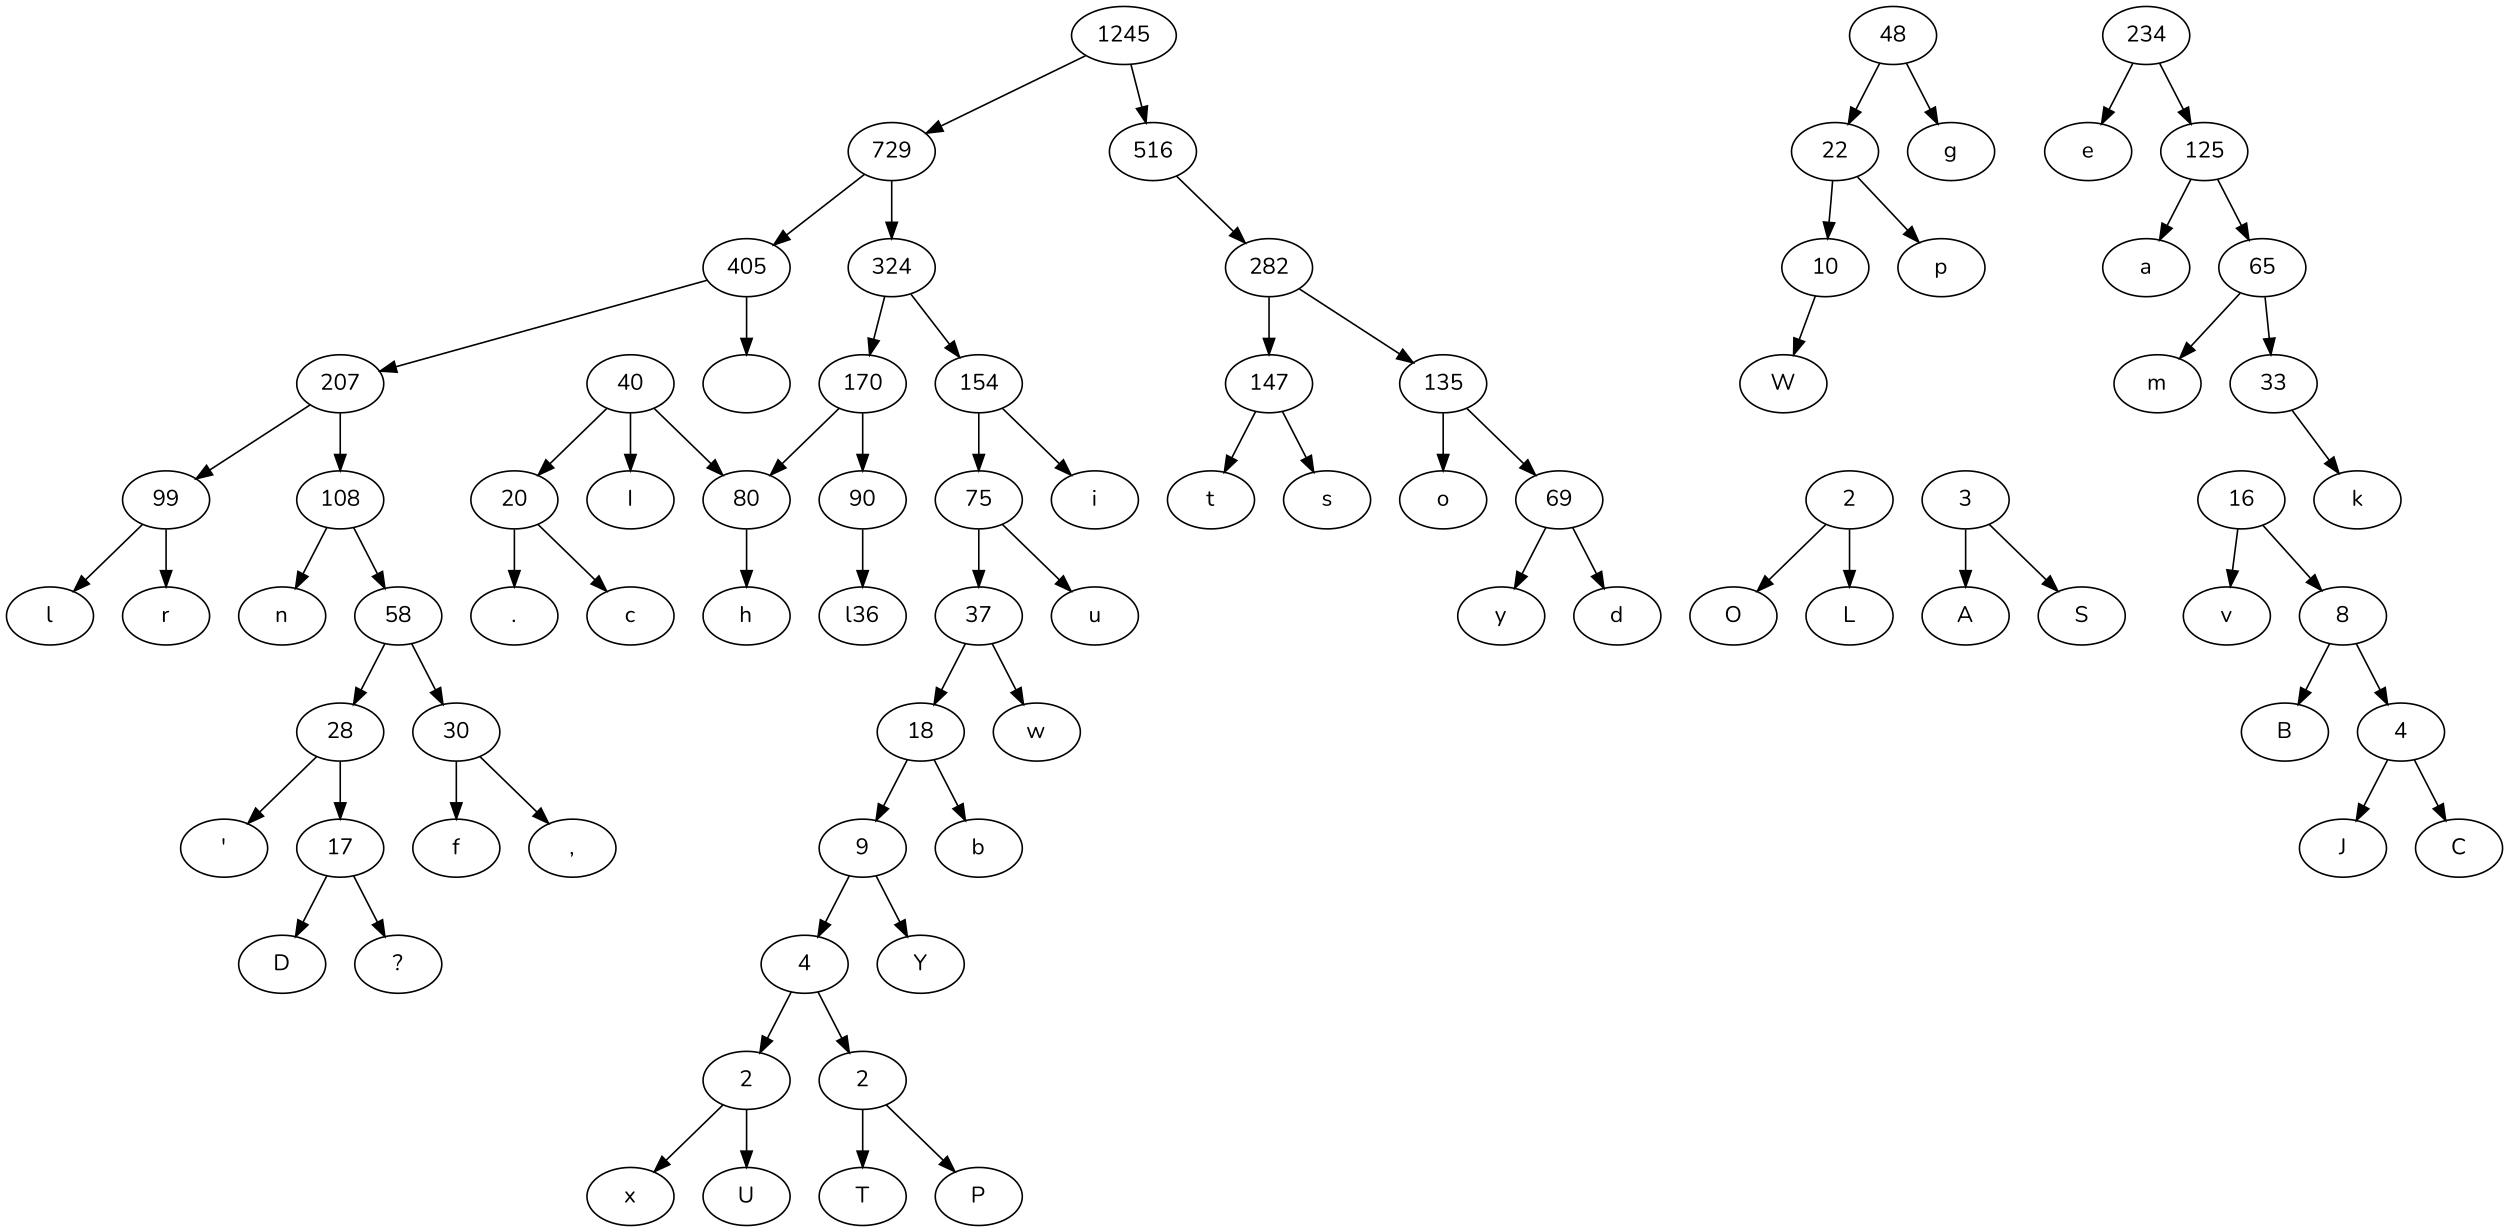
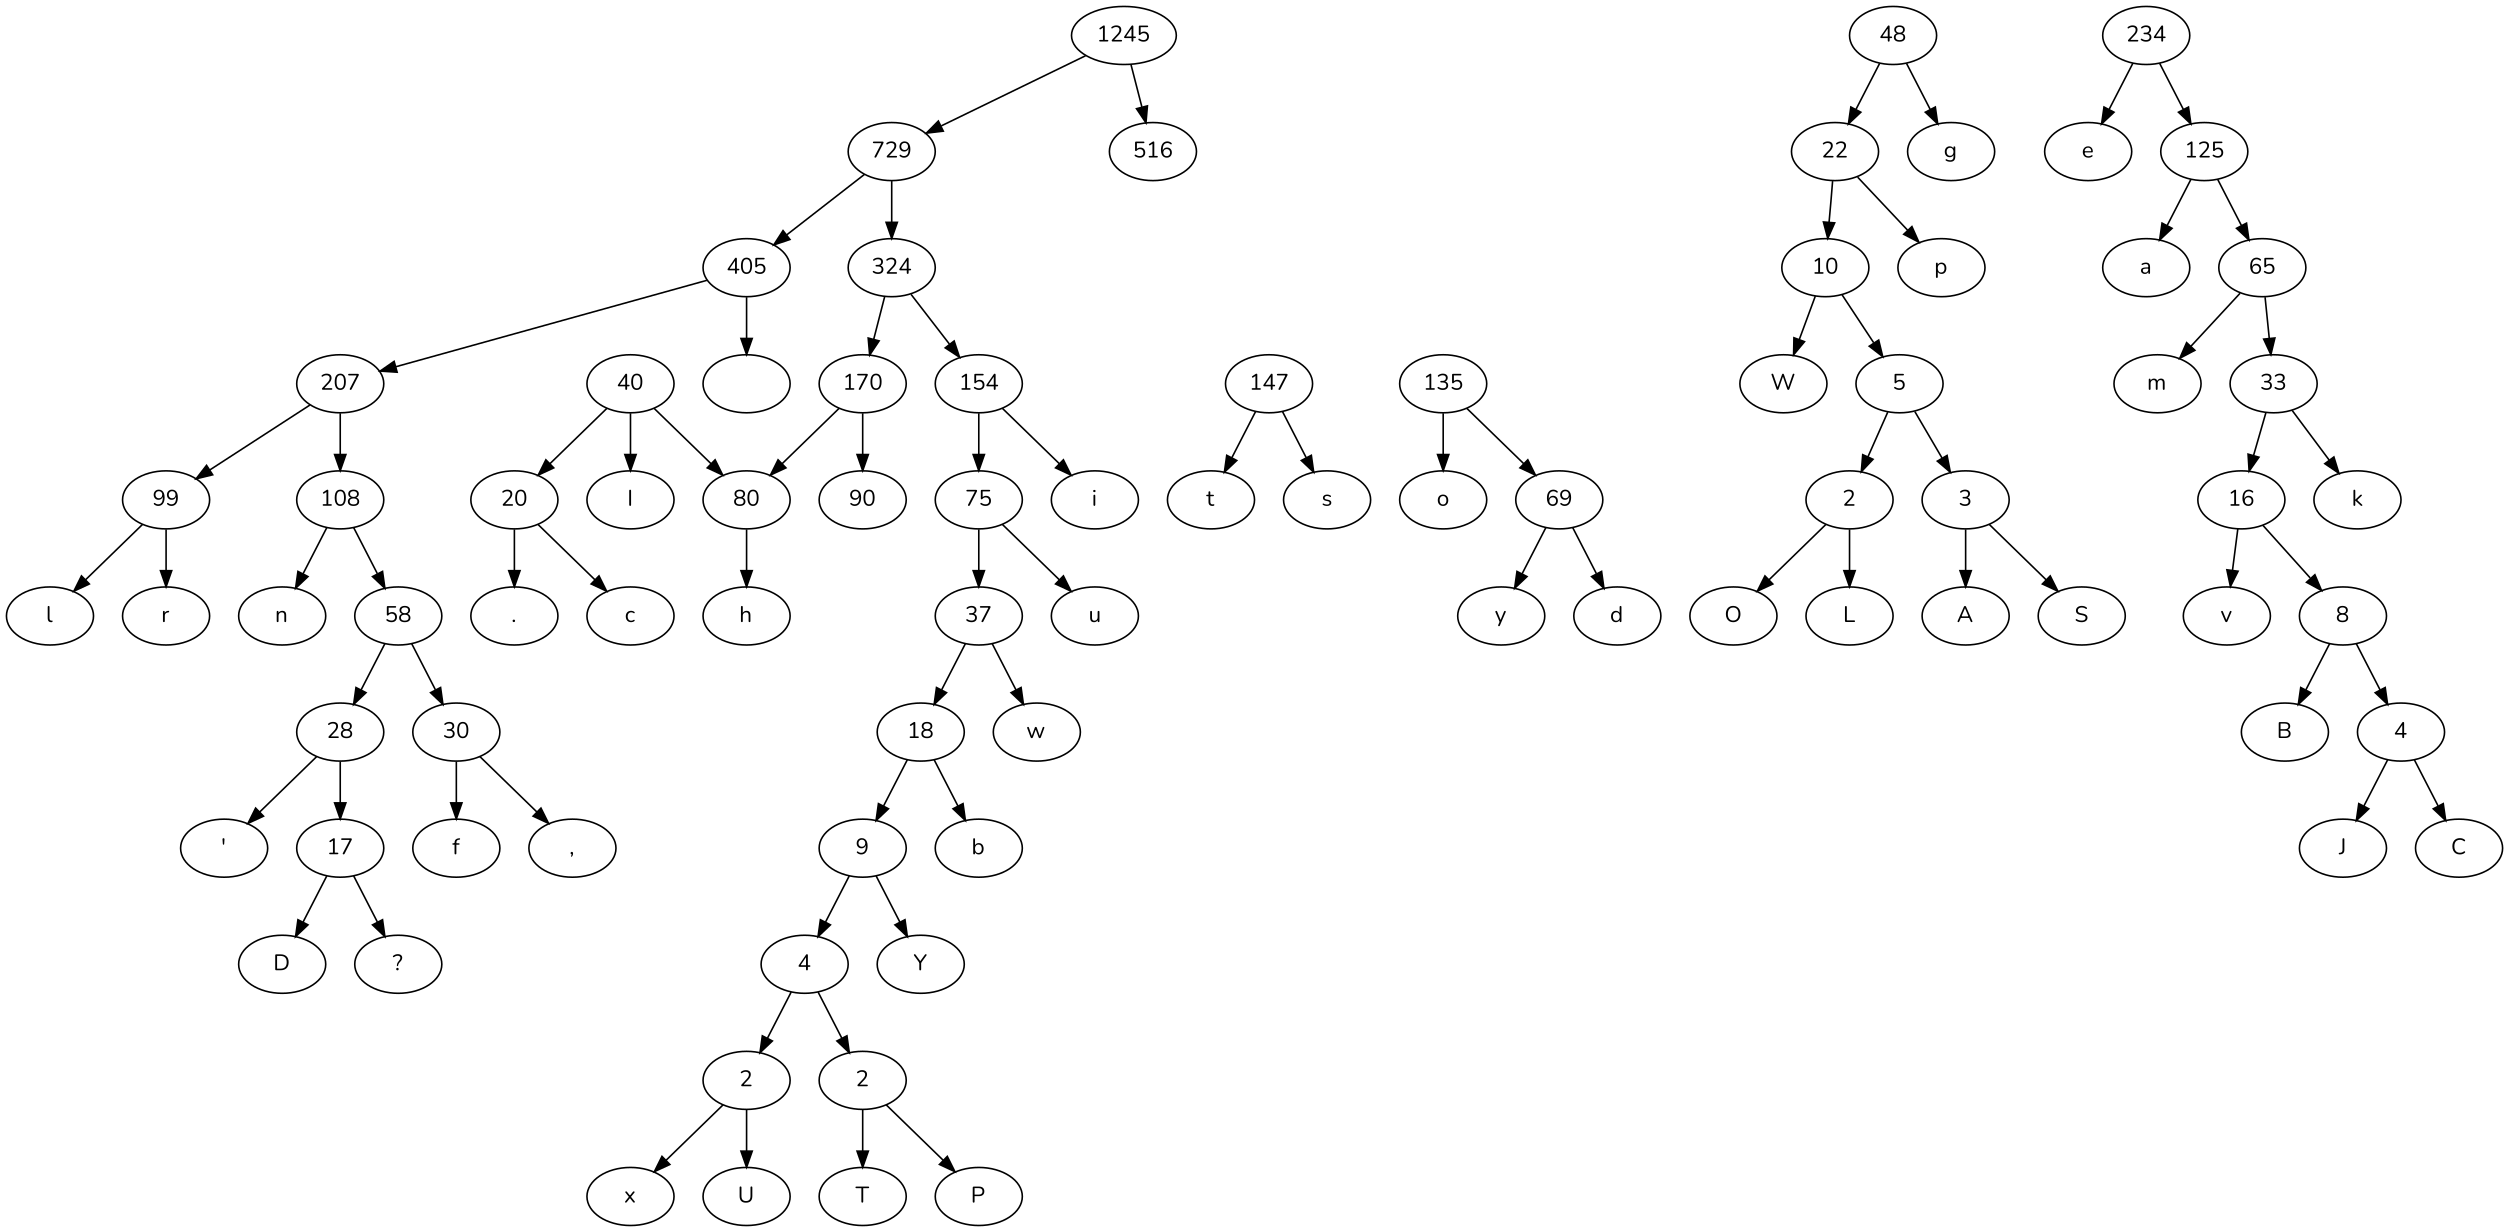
node "282": removed
node "5": added
edge "33" -> "16": added
node "l36": removed
